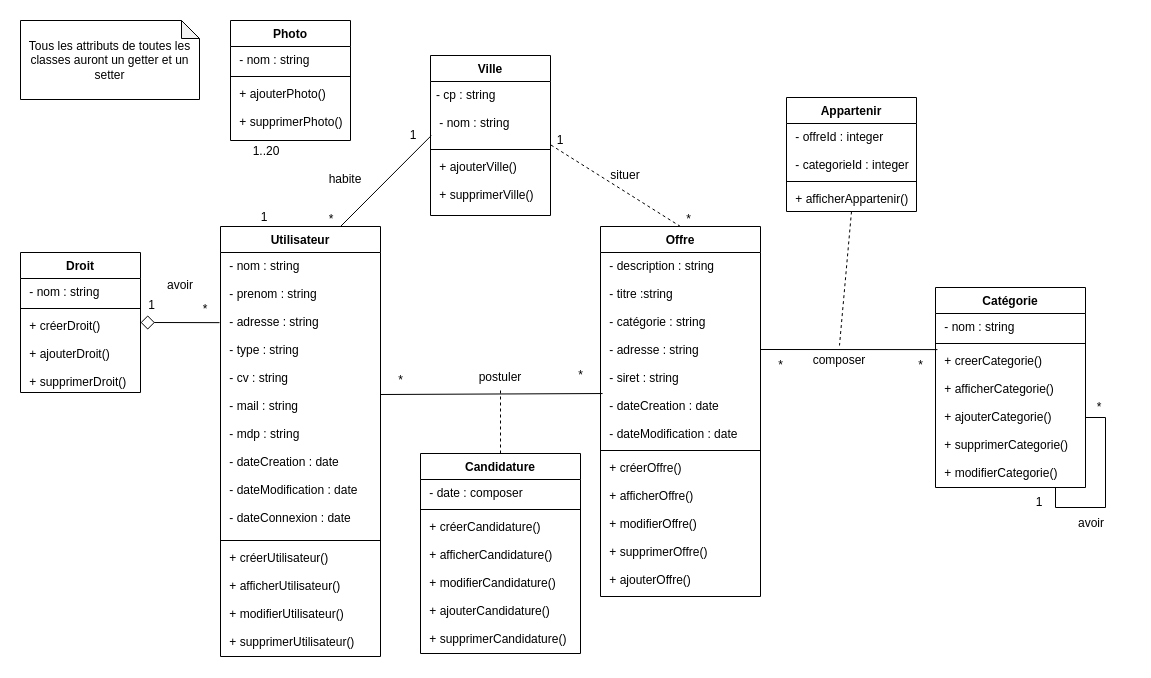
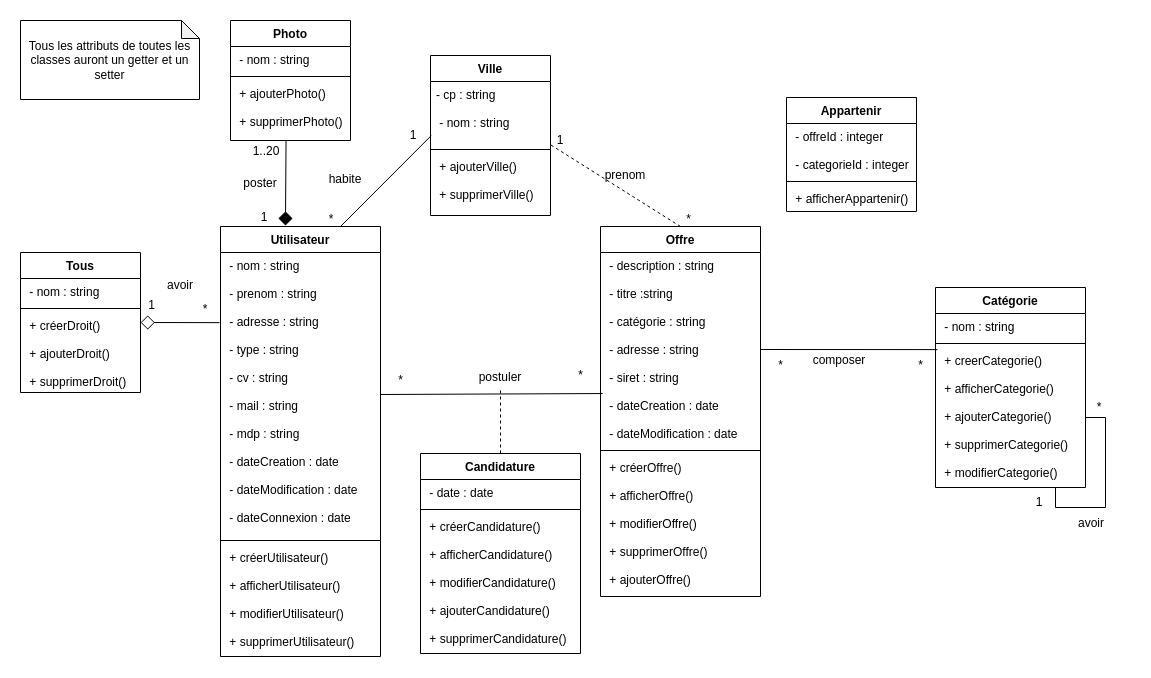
node "situer": label "situer" -> "prenom"
edge "+ ajouterPhoto() + supprimerPhoto()" -> "Utilisateur": added
node "poster": added
node "Droit": label "Droit" -> "Tous"
edge "Appartenir" -- "composer": removed
node "- date : composer": label "- date : composer" -> "- date : date"
